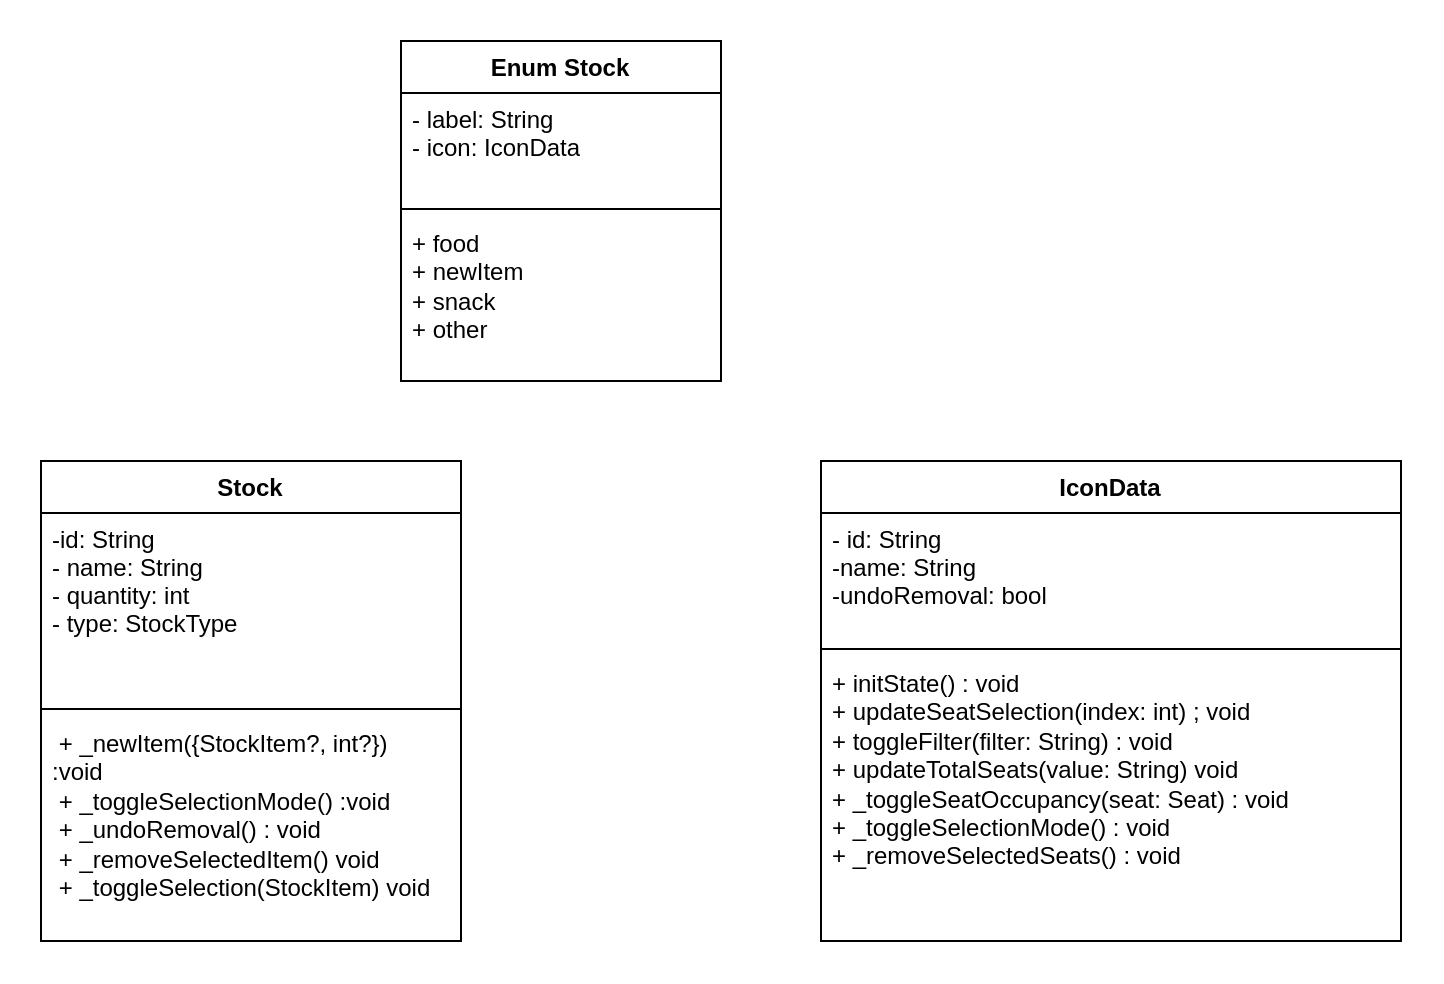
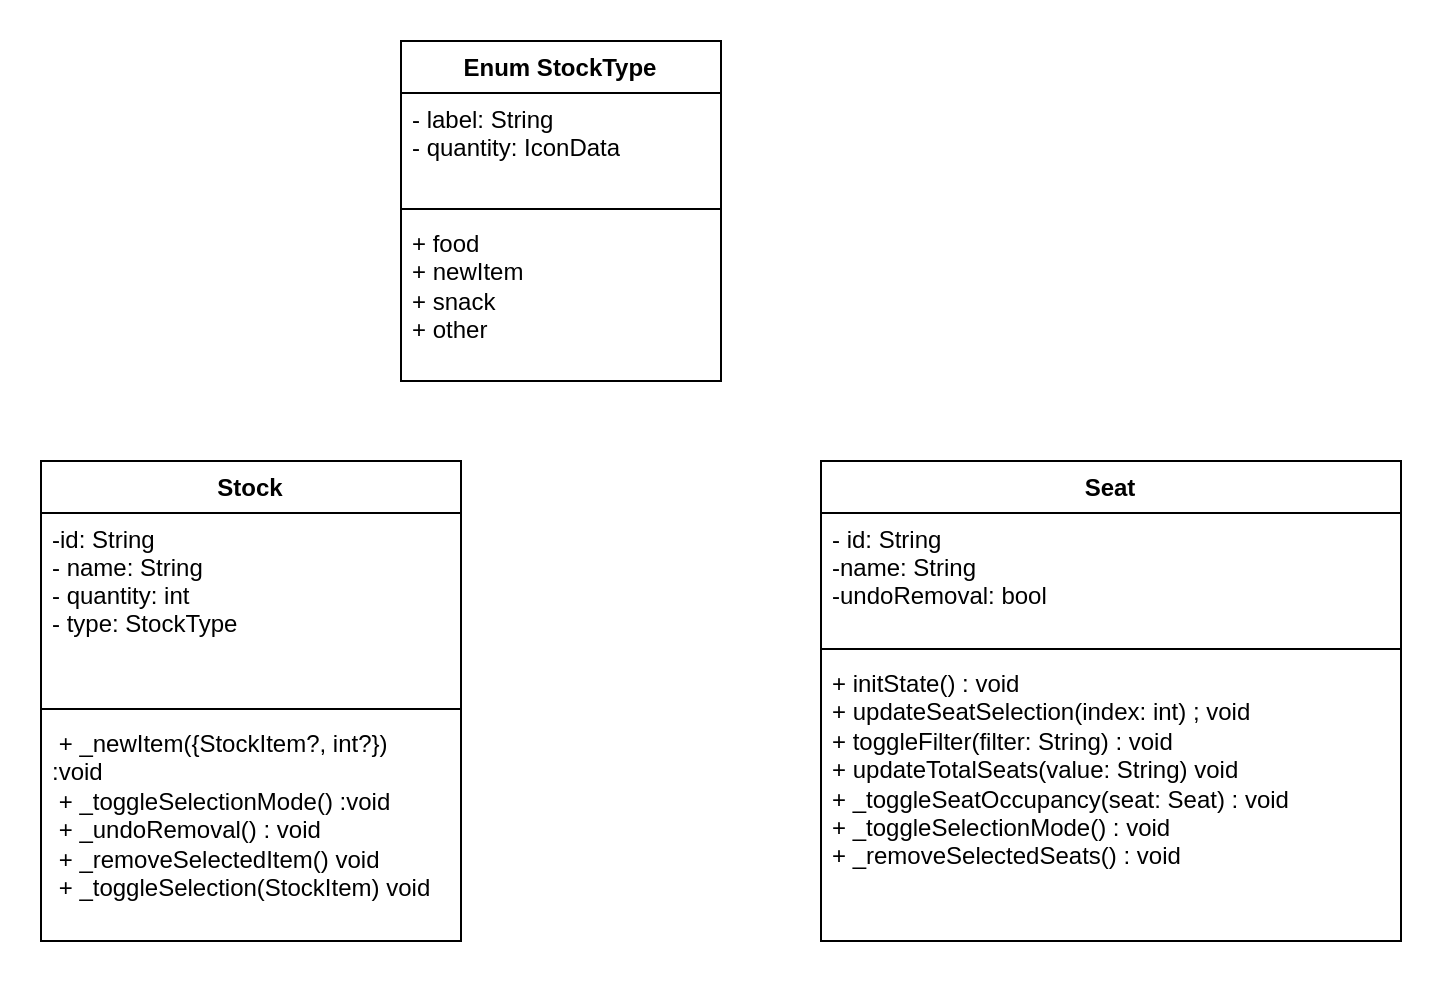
node "Enum Stock": label "Enum Stock" -> "Enum StockType"
node "- label: String - icon: IconData": label "- label: String - icon: IconData" -> "- label: String - quantity: IconData"
node "IconData": label "IconData" -> "Seat"
